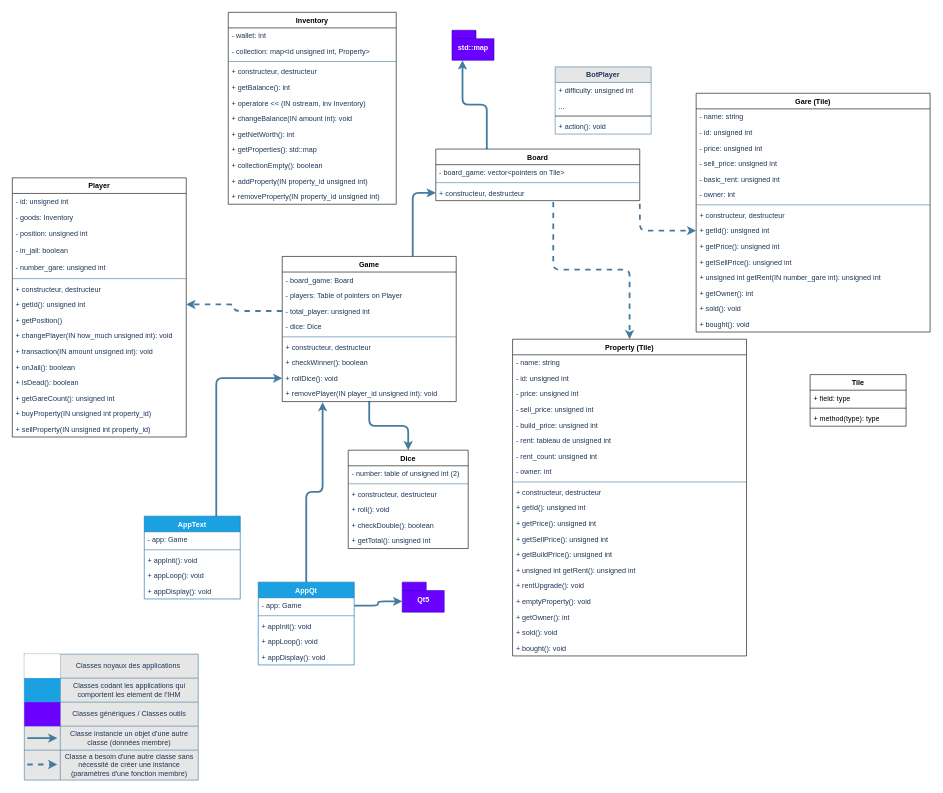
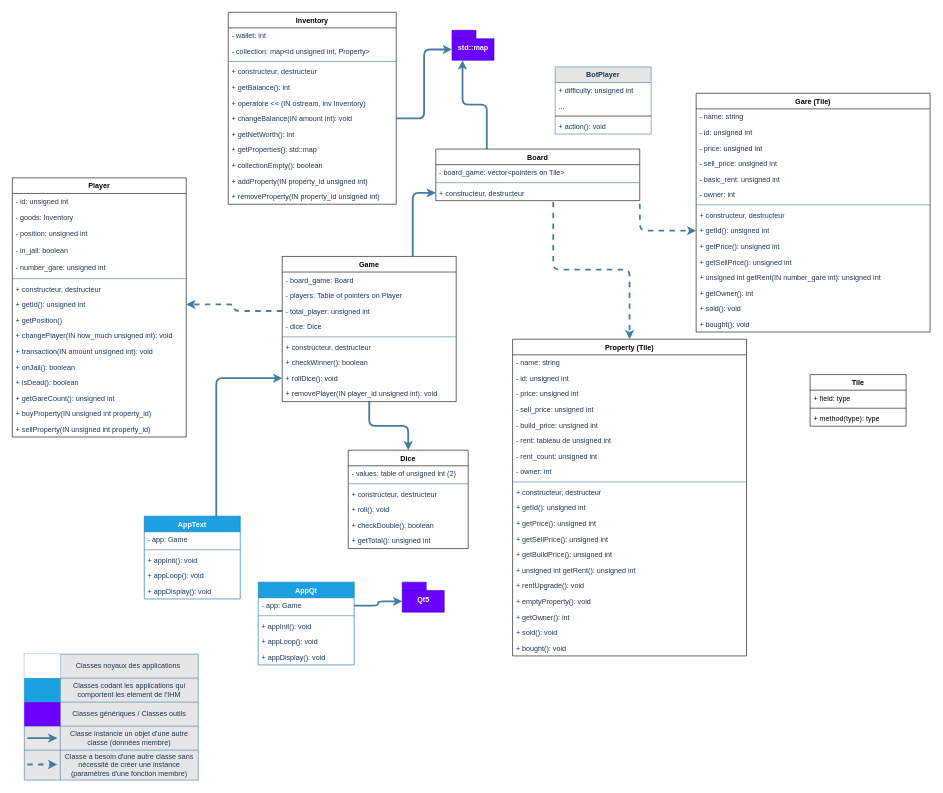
edge "+ changeBalance(IN amount int): void" -> "std::map": added
node "- number: table of unsigned int (2)": label "- number: table of unsigned int (2)" -> "- values: table of unsigned int (2)"
edge "AppQt" -> "+ removePlayer(IN player_id unsigned int): void": removed
